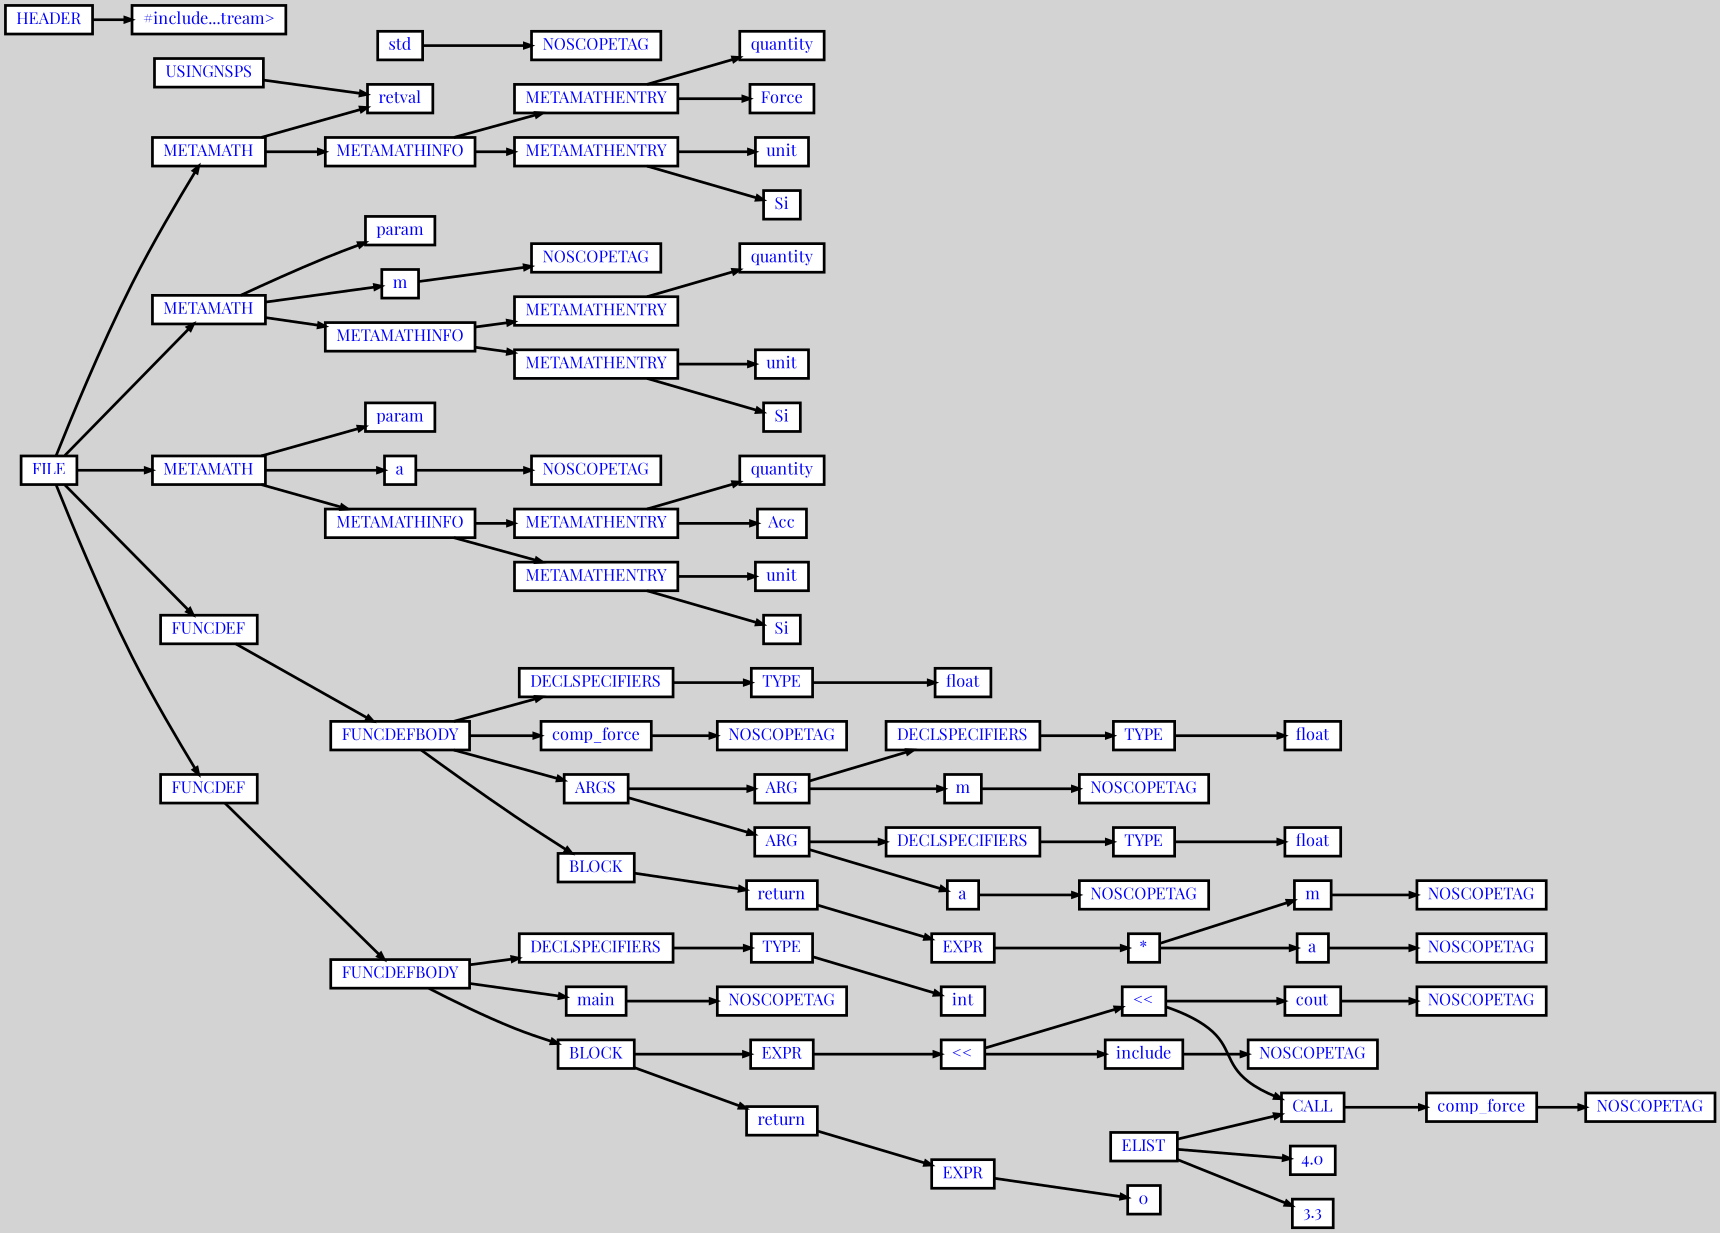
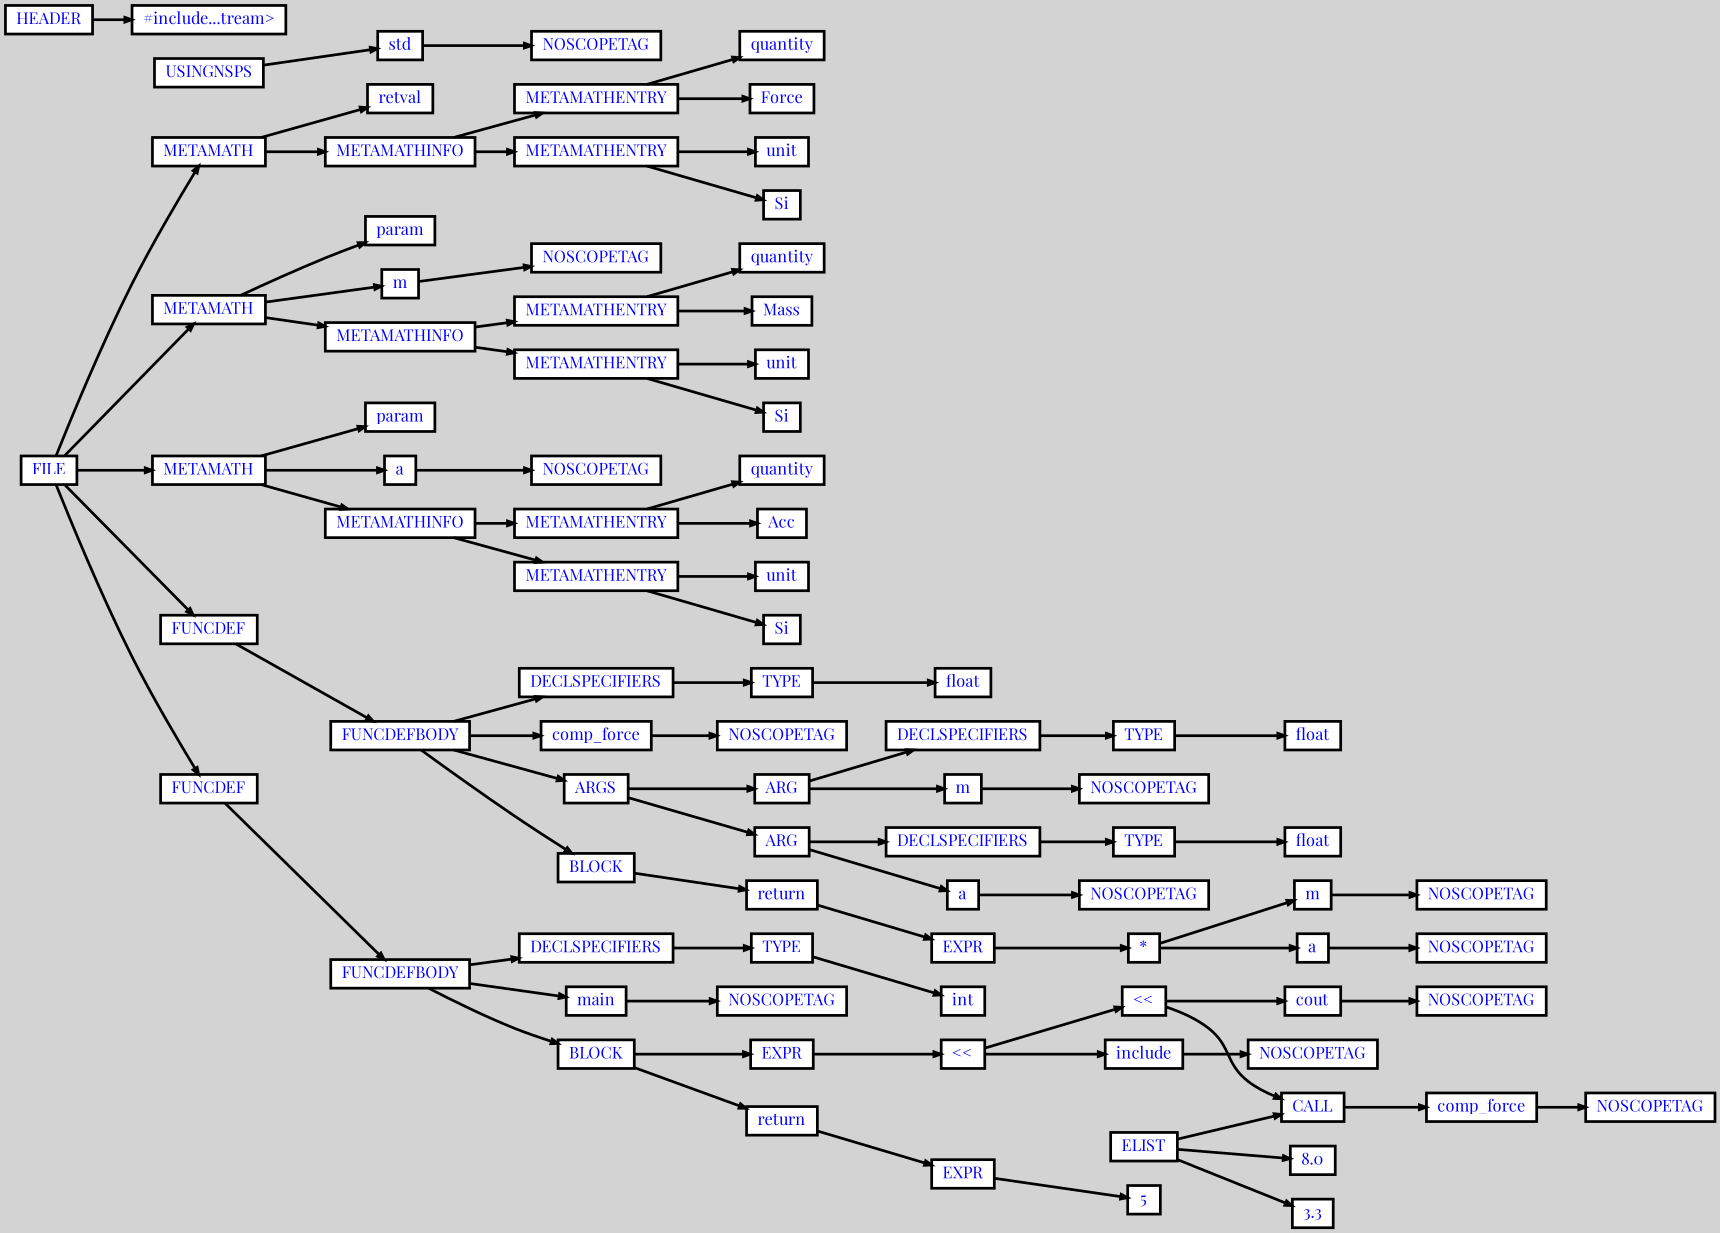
edge "USINGNSPS" -> "retval": now "USINGNSPS" -> "std"
node "Mass": added
node "4.0": label "4.0" -> "8.0"
node "0": label "0" -> "5"
